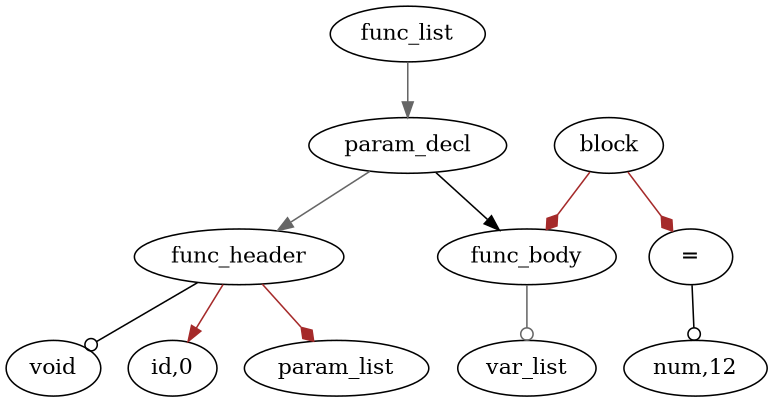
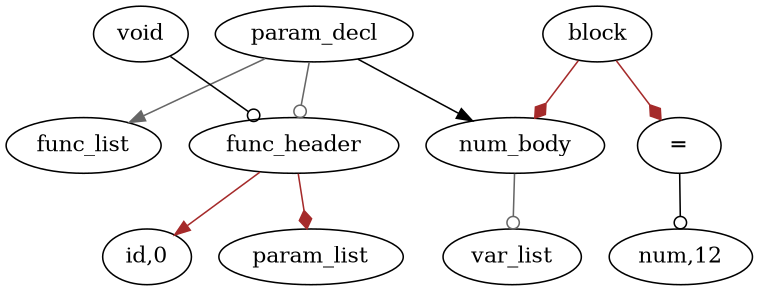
edge "func_list" -> "param_decl": reversed
edge "param_decl" -> "func_header": arrowhead normal -> odot
node "func_body": label "func_body" -> "num_body"
edge "func_header" -> "void": reversed
